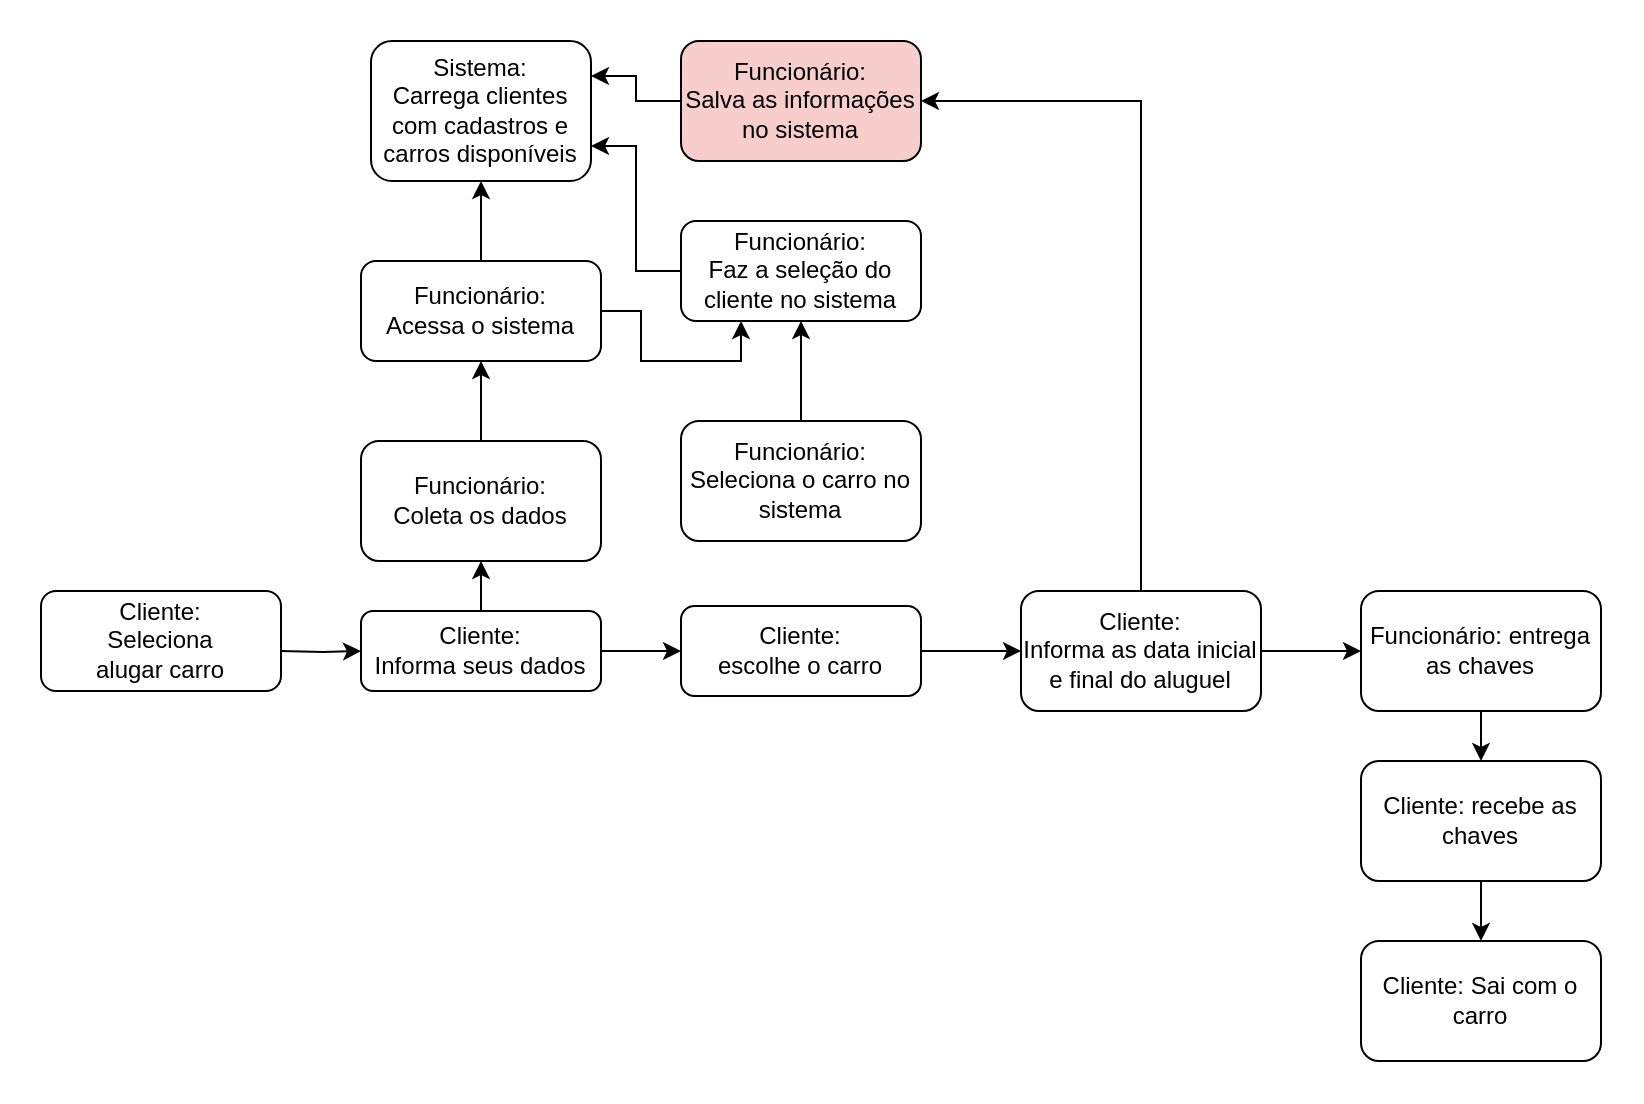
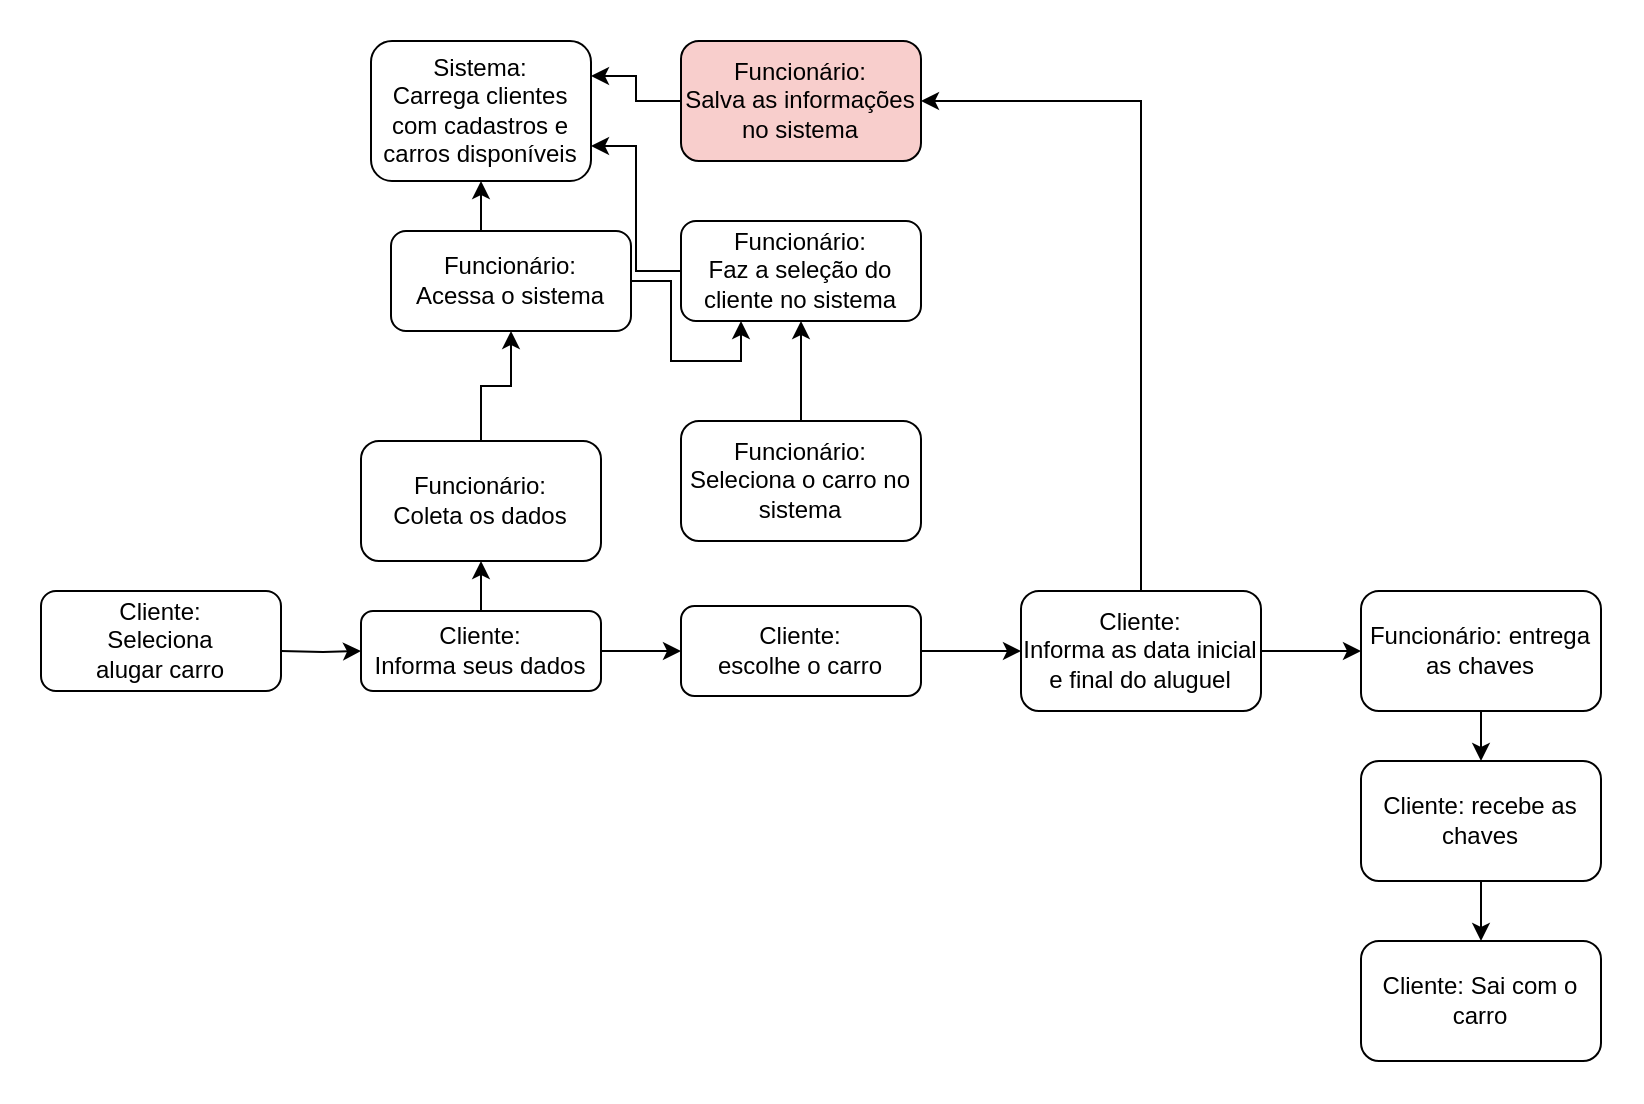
node "Funcionário: Acessa o sistema": moved (481, 311) -> (511, 281)
